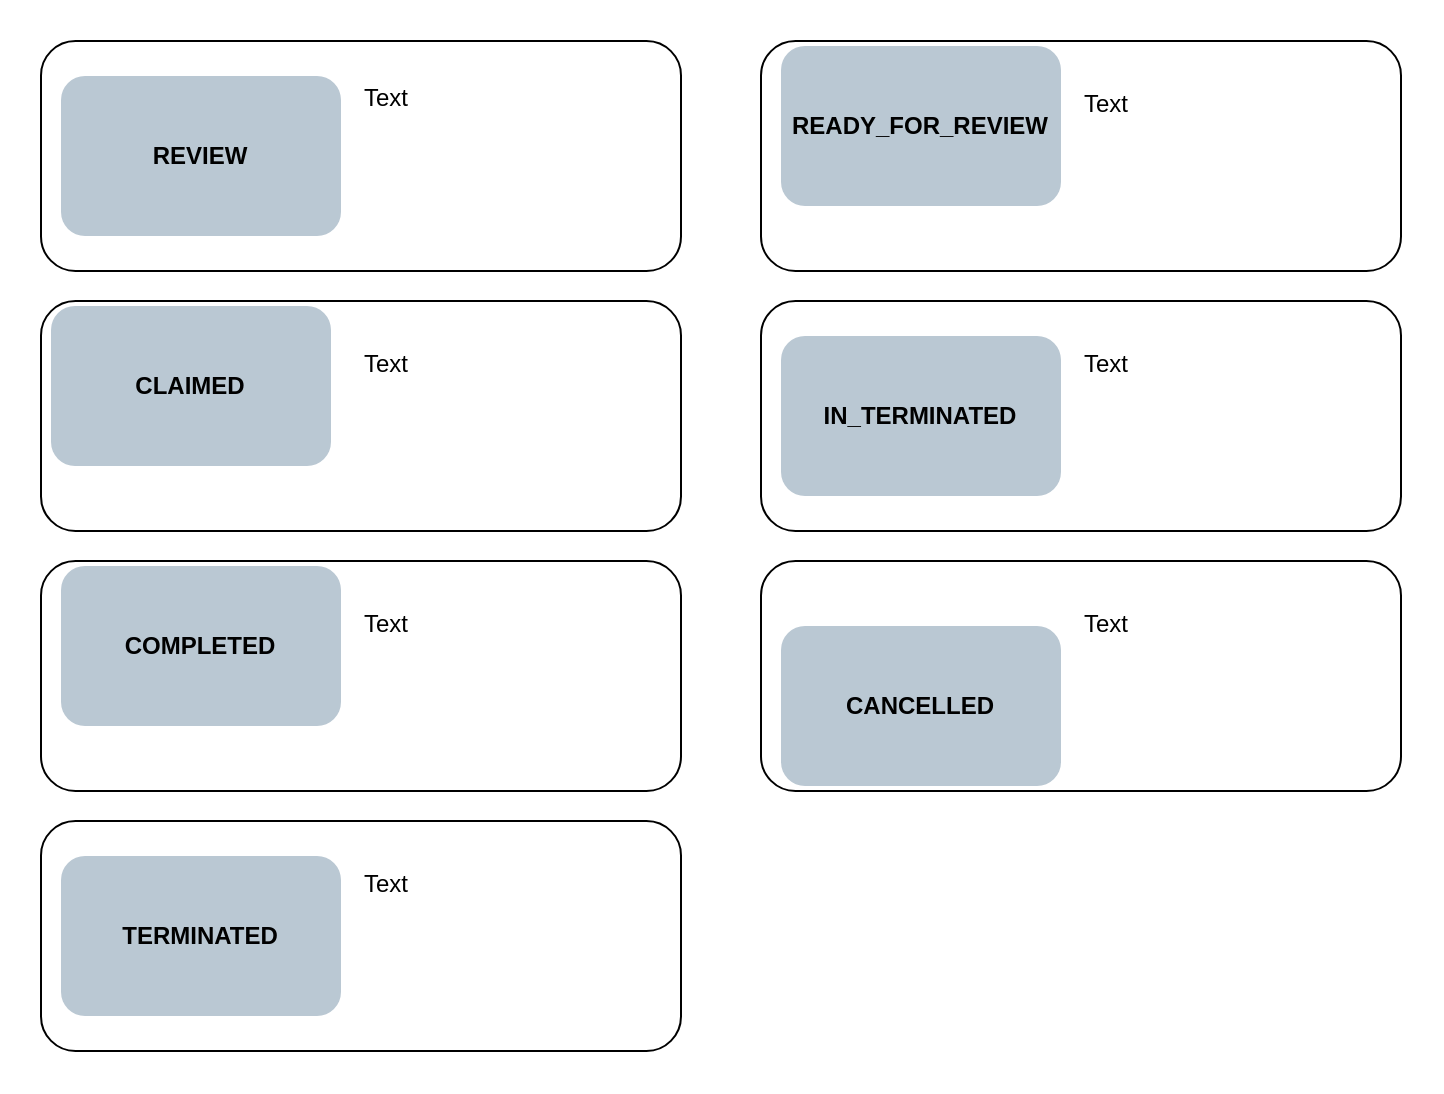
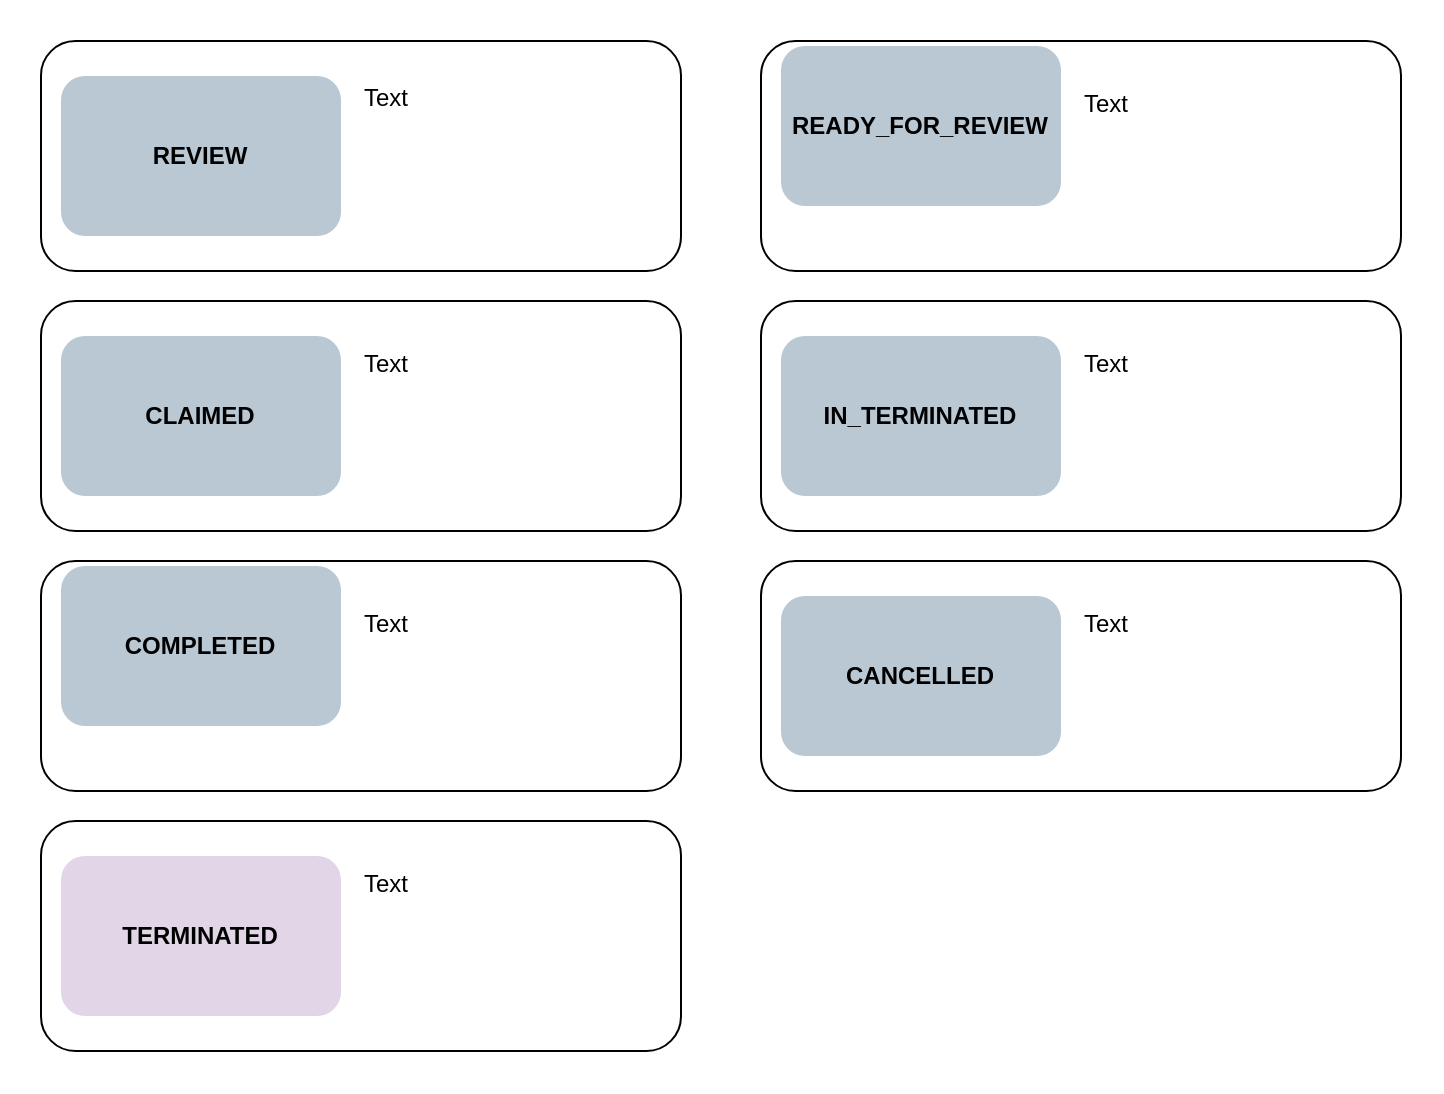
node "CLAIMED": moved (191, 386) -> (201, 416)
node "CANCELLED": moved (921, 706) -> (921, 676)
node "TERMINATED": fillcolor #bac8d3 -> #e1d5e7
